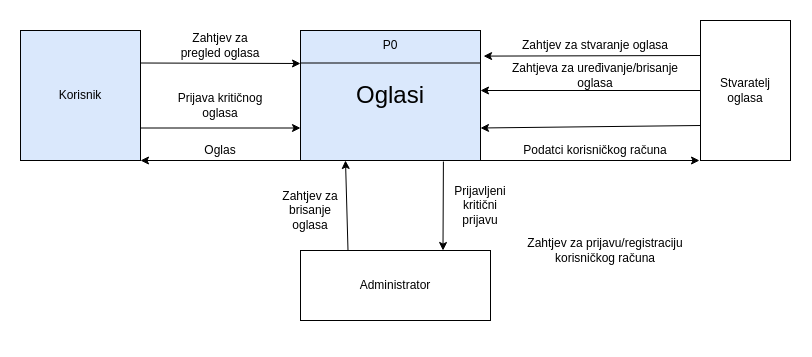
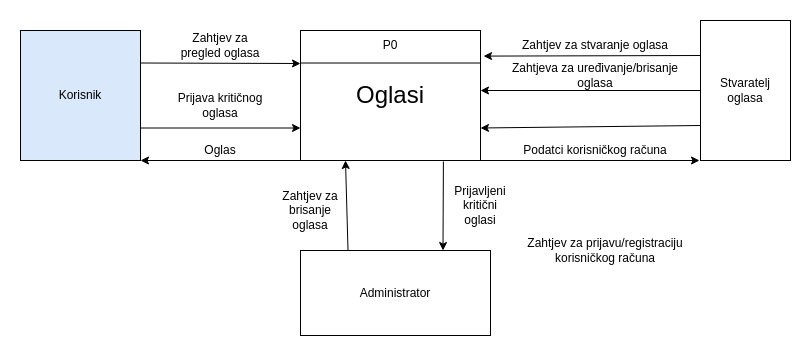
node "Oglasi": fillcolor #dae8fc -> #ffffff
node "Prijavljeni kritični prijavu": label "Prijavljeni kritični prijavu" -> "Prijavljeni kritični oglasi"
node "Administrator": size 190x70 -> 190x85
